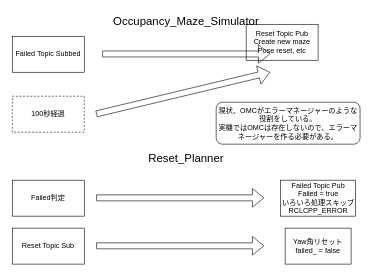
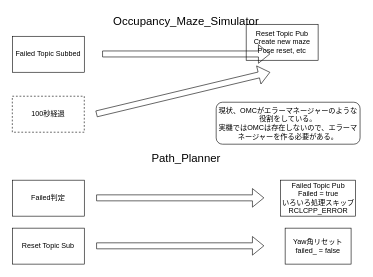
node "Reset_Planner": label "Reset_Planner" -> "Path_Planner"
